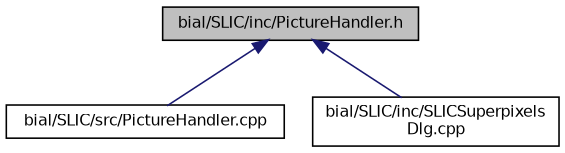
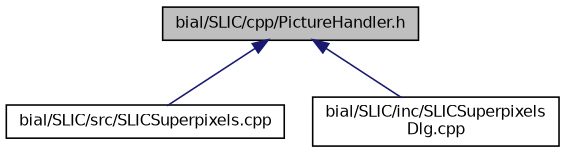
node "bial/SLIC/inc/PictureHandler.h": label "bial/SLIC/inc/PictureHandler.h" -> "bial/SLIC/cpp/PictureHandler.h"
node "bial/SLIC/src/PictureHandler.cpp": label "bial/SLIC/src/PictureHandler.cpp" -> "bial/SLIC/src/SLICSuperpixels.cpp"
